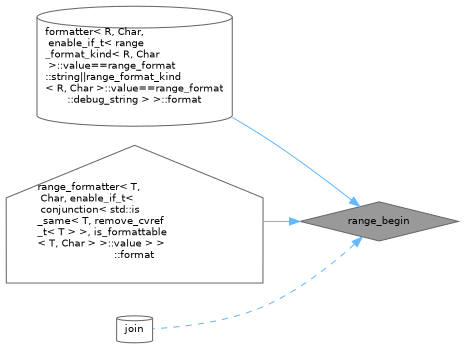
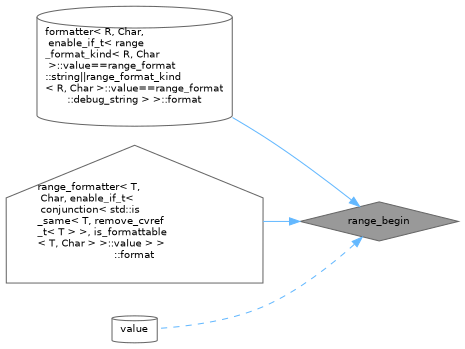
node "join": label "join" -> "value"
